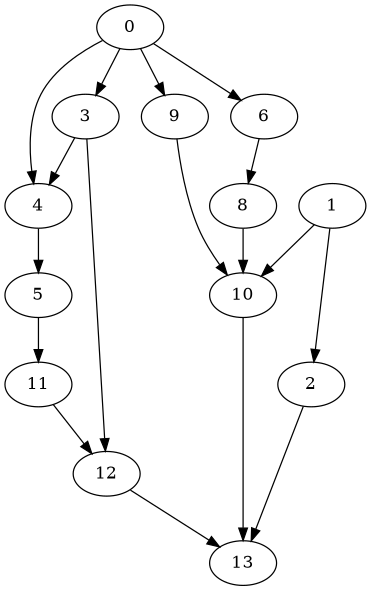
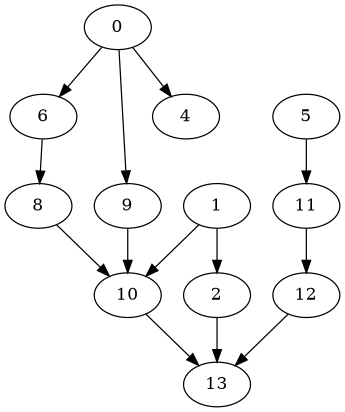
node "3": removed
edge "4" -> "5": removed
